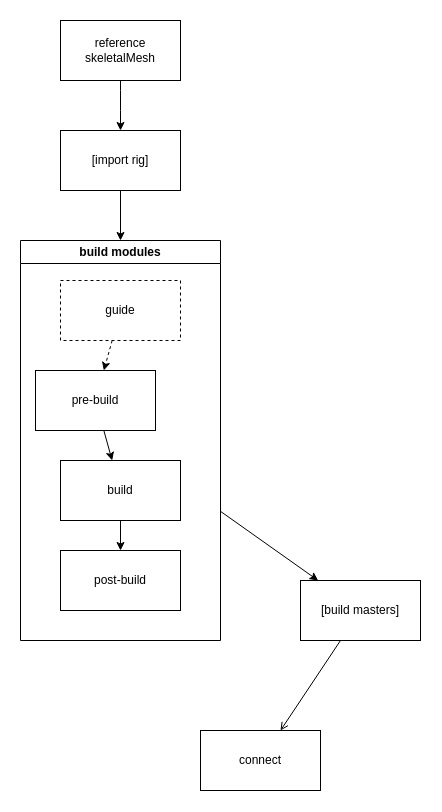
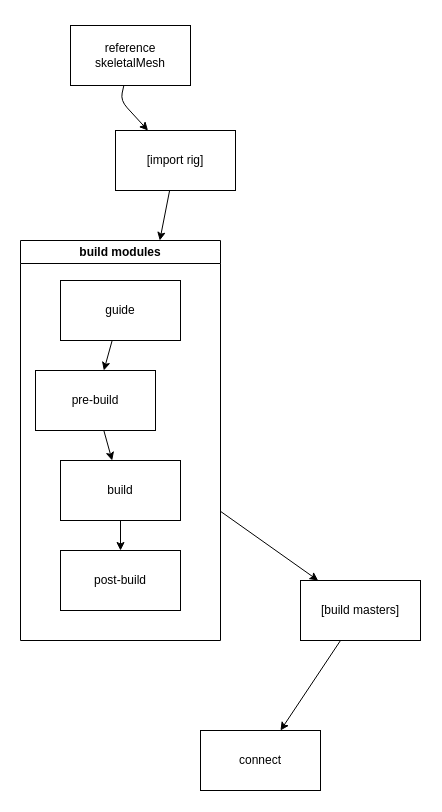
node "reference skeletalMesh": moved (121, 51) -> (131, 56)
node "[import rig]": moved (121, 161) -> (176, 161)
node "guide": style dashed -> solid
edge "guide" -> "pre-build": style dashed -> solid
edge "[build masters]" -> "connect": arrowhead open -> classic
